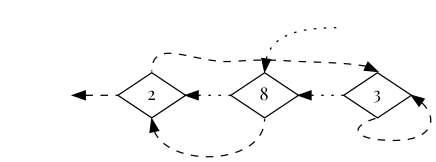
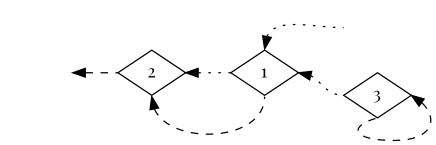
edge "2" -> "3": removed
node "8": label "8" -> "1"
